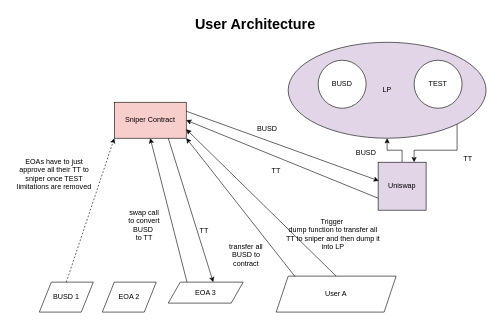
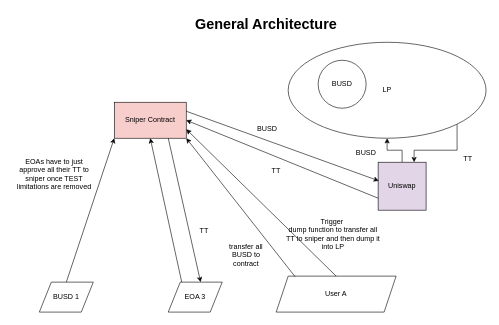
node "User Architecture": label "User Architecture" -> "General Architecture"
node "TEST": removed
node "LP": fillcolor #e1d5e7 -> #ffffff
edge "BUSD 1" -> "Sniper Contract": style dashed -> solid
node "swap call to convert BUSD to TT": removed
node "EOA 3": size 75x21 -> 54x30
node "EOA 2": removed
